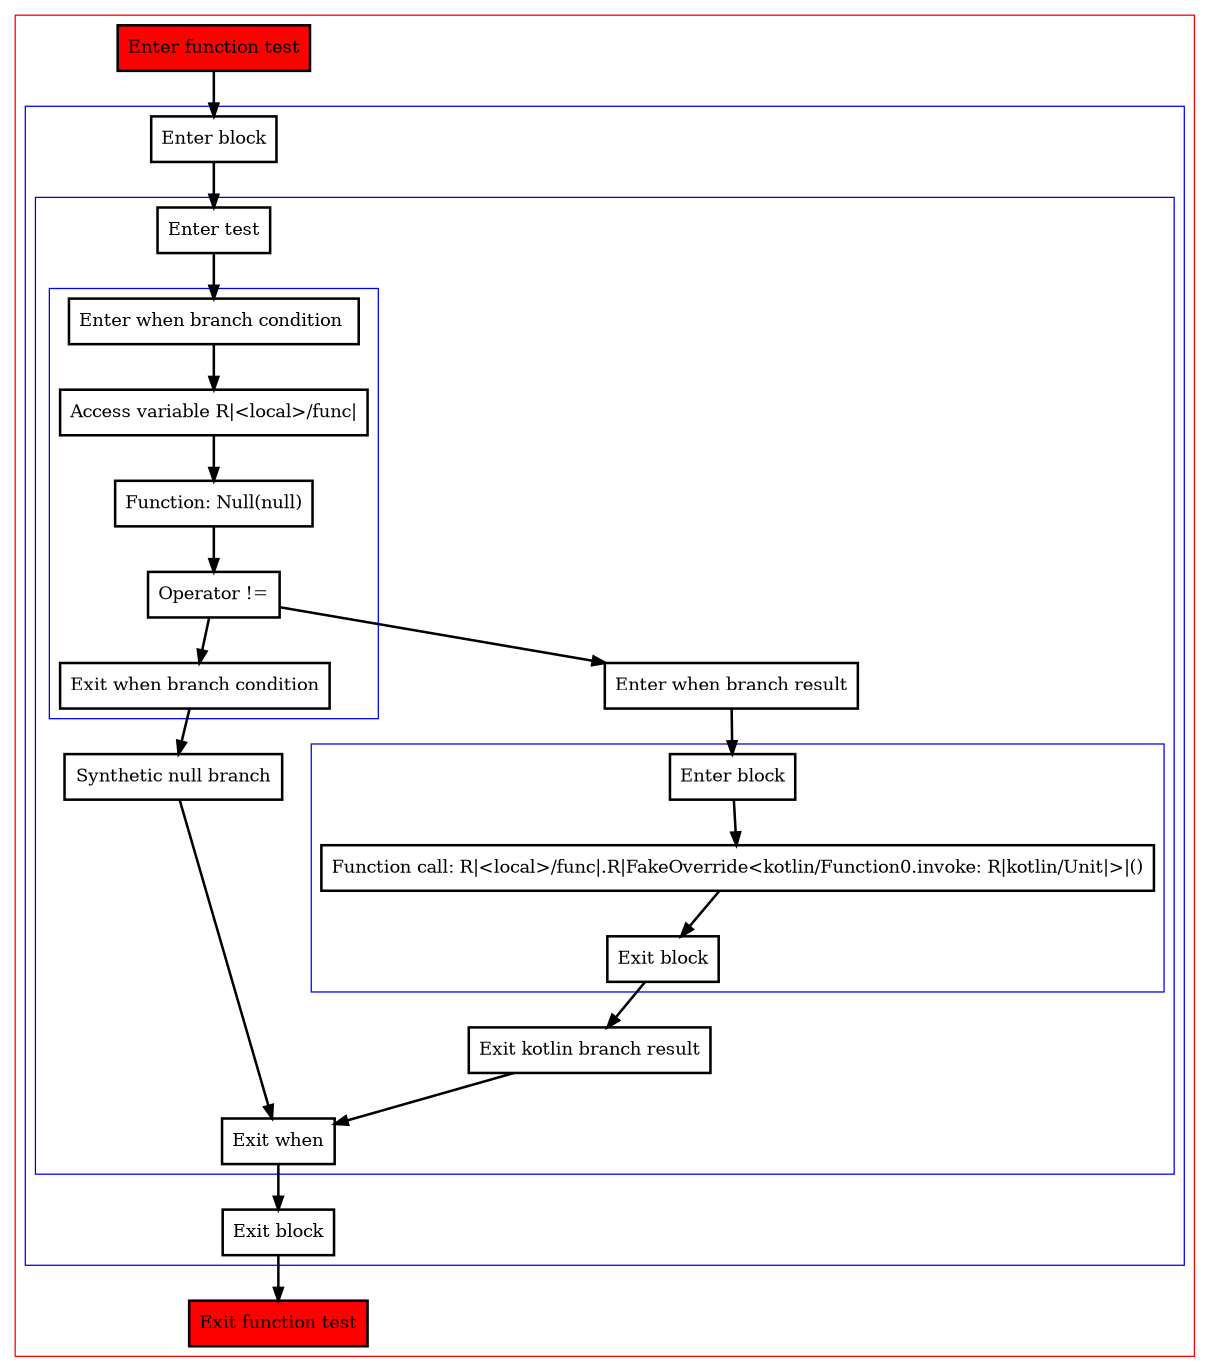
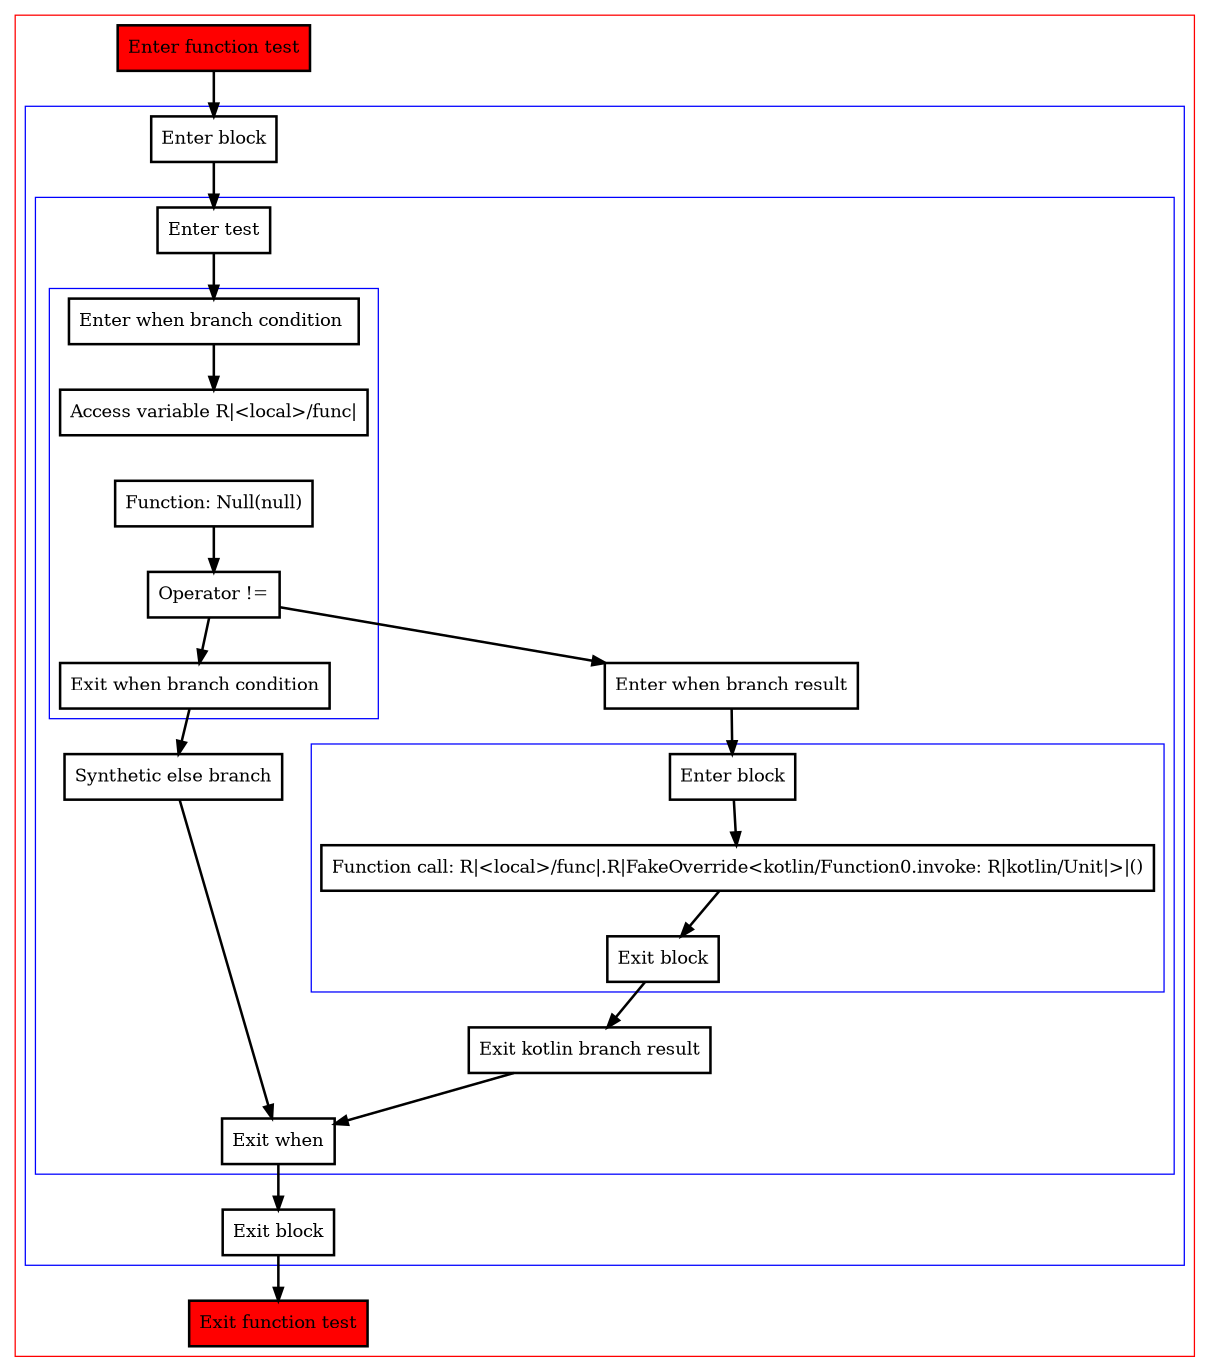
edge "Access variable R|<local>/func|" -> "Function: Null(null)": removed
node "Synthetic null branch": label "Synthetic null branch" -> "Synthetic else branch"
